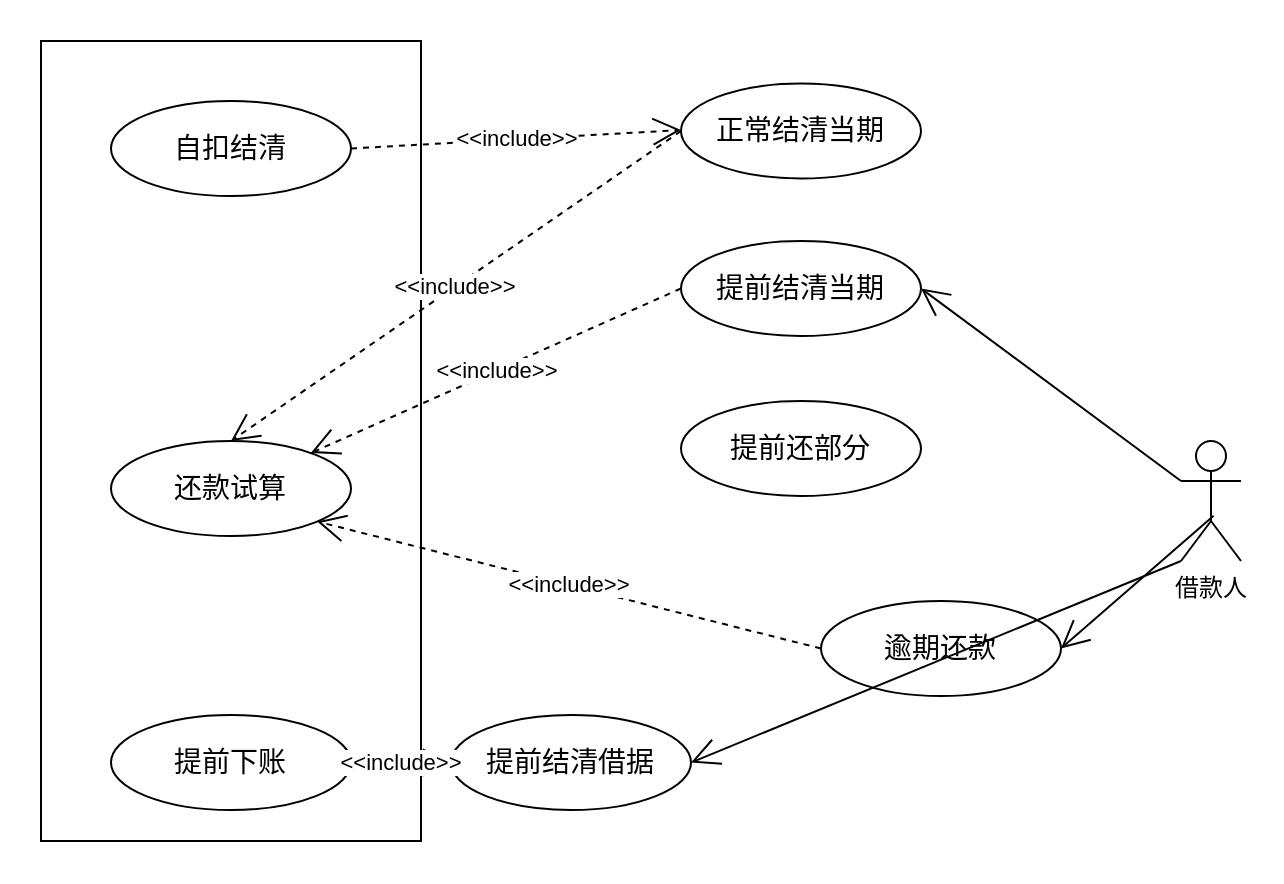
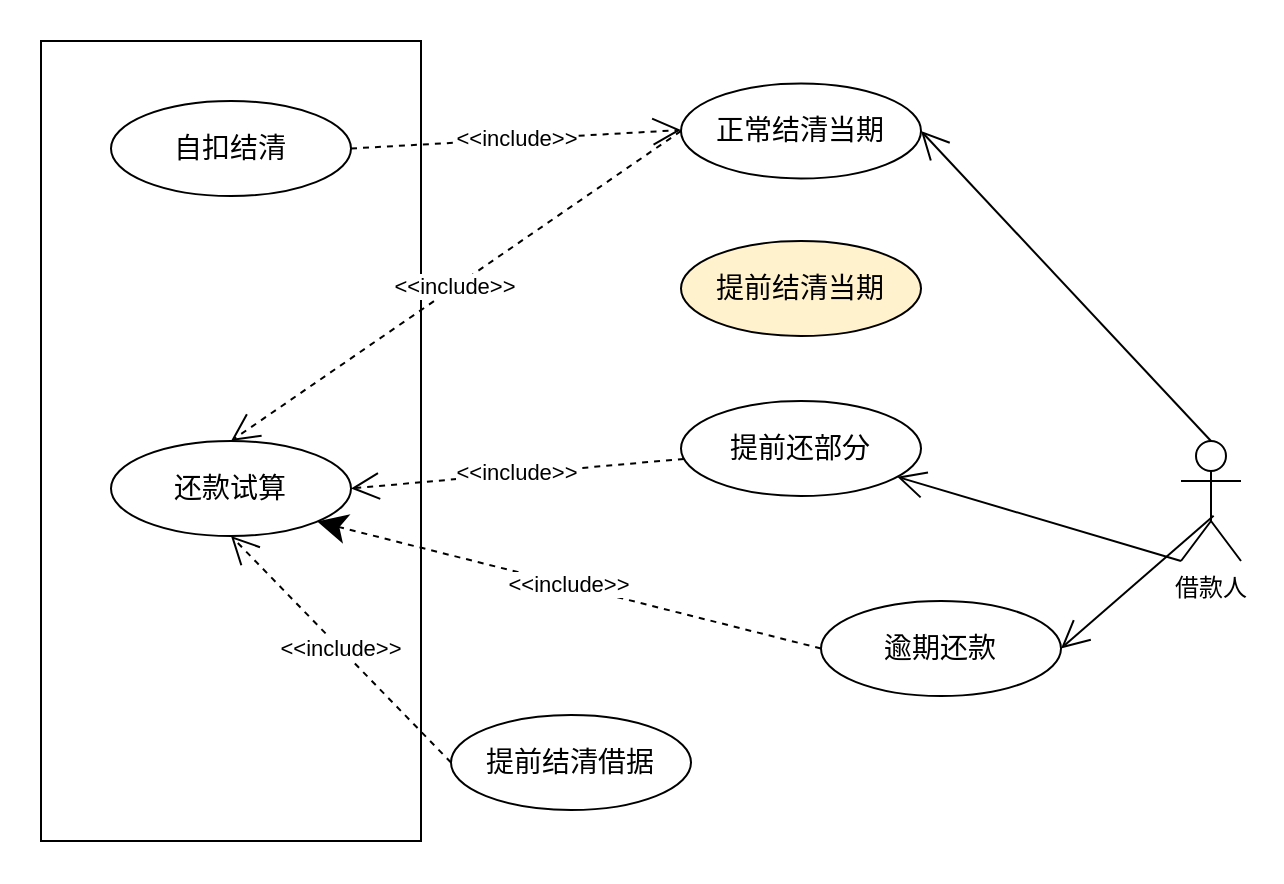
edge "借款人" -> "正常结清当期": added
node "提前结清当期": fillcolor #ffffff -> #fff2cc
edge "提前结清当期" -> "还款试算": removed, label "<<include>>"
edge "借款人" -> "提前结清当期": removed
edge "提前还部分" -> "还款试算": added, label "<<include>>"
edge "逾期还款" -> "还款试算": arrowhead open -> classic
edge "借款人" -> "提前结清借据": now "借款人" -> "提前还部分"
edge "提前结清借据" -> "还款试算": added, label "<<include>>"
node "提前下账": removed
edge "提前下账" -> "提前结清借据": removed, label "<<include>>"
